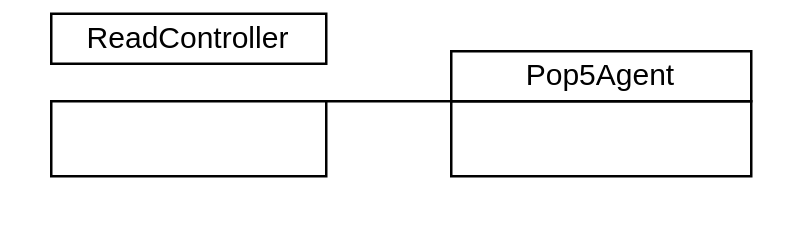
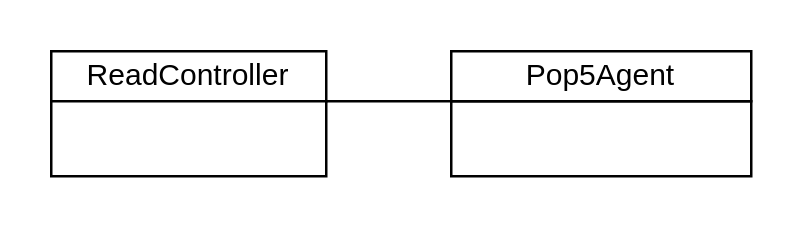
node "ReadController": moved (189, 39) -> (189, 76)
